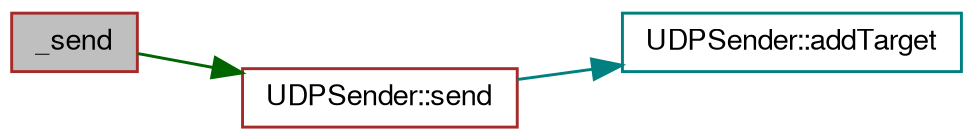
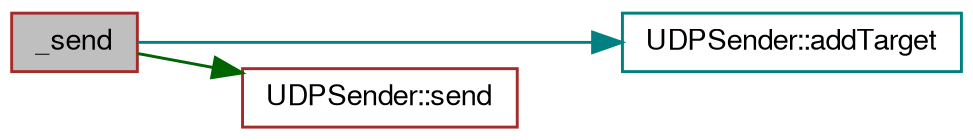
edge "UDPSender::send" -> "UDPSender::addTarget": now "_send" -> "UDPSender::addTarget"
